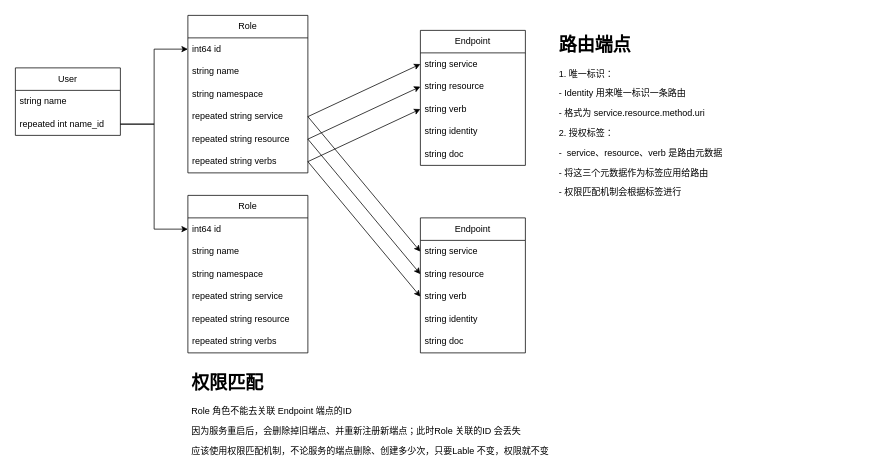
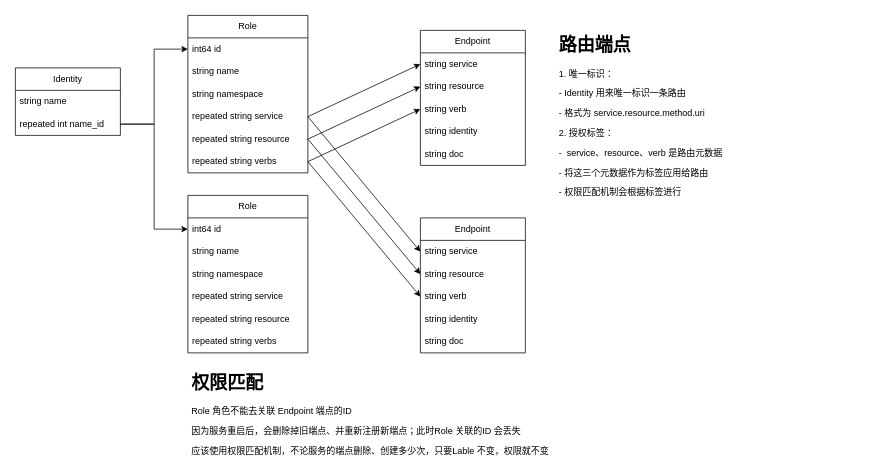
node "User": label "User" -> "Identity"
